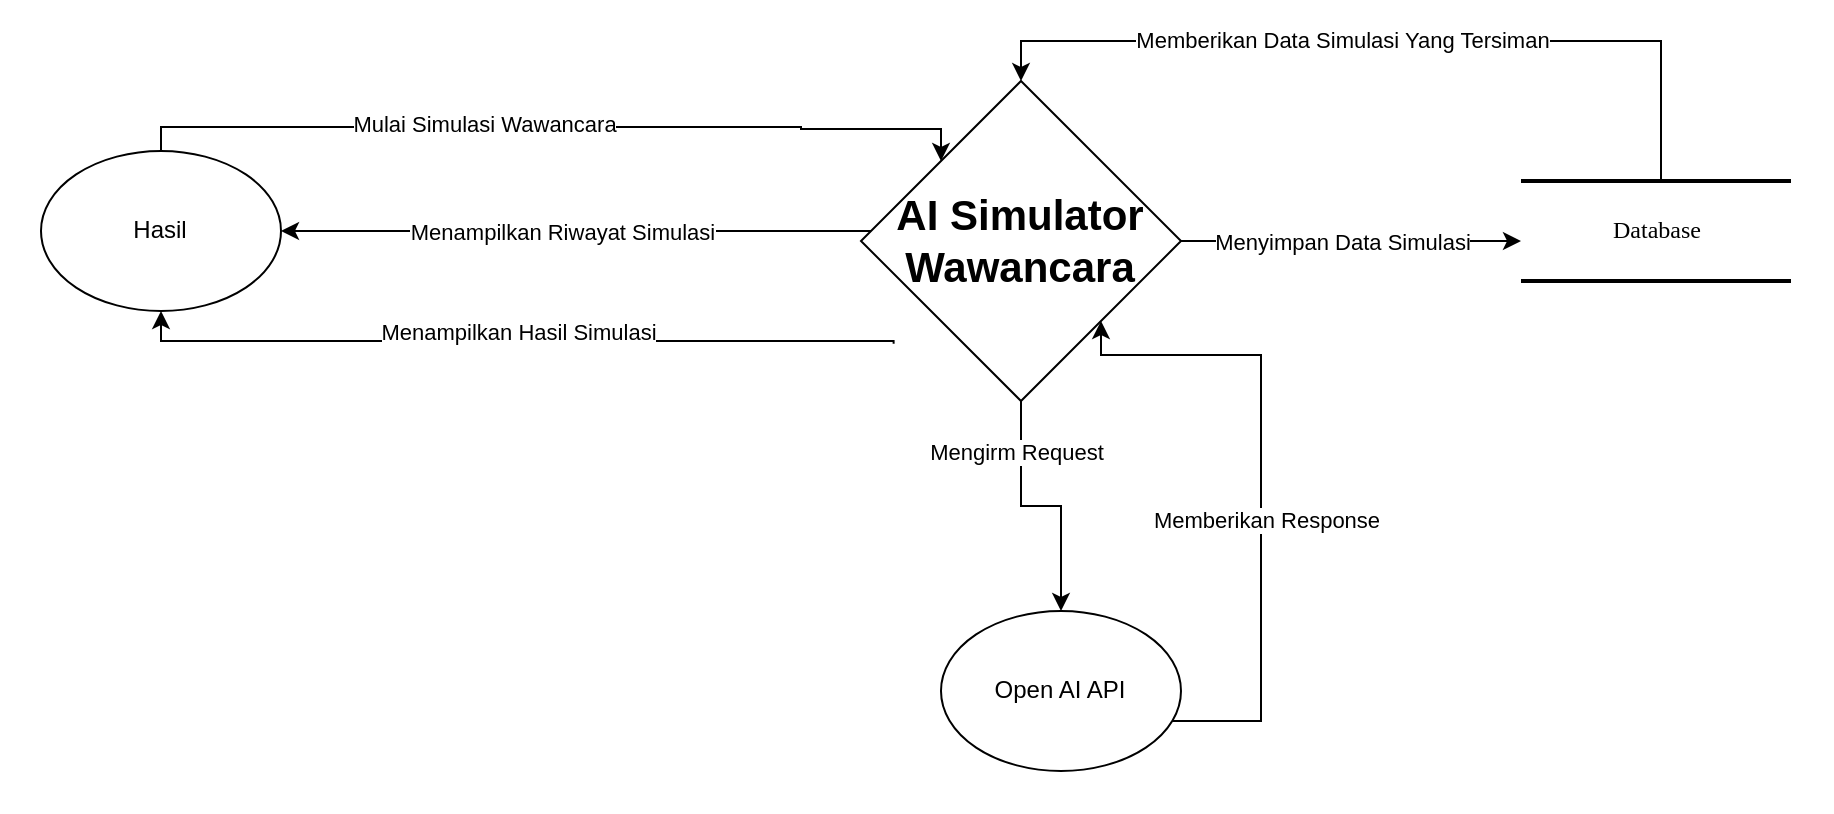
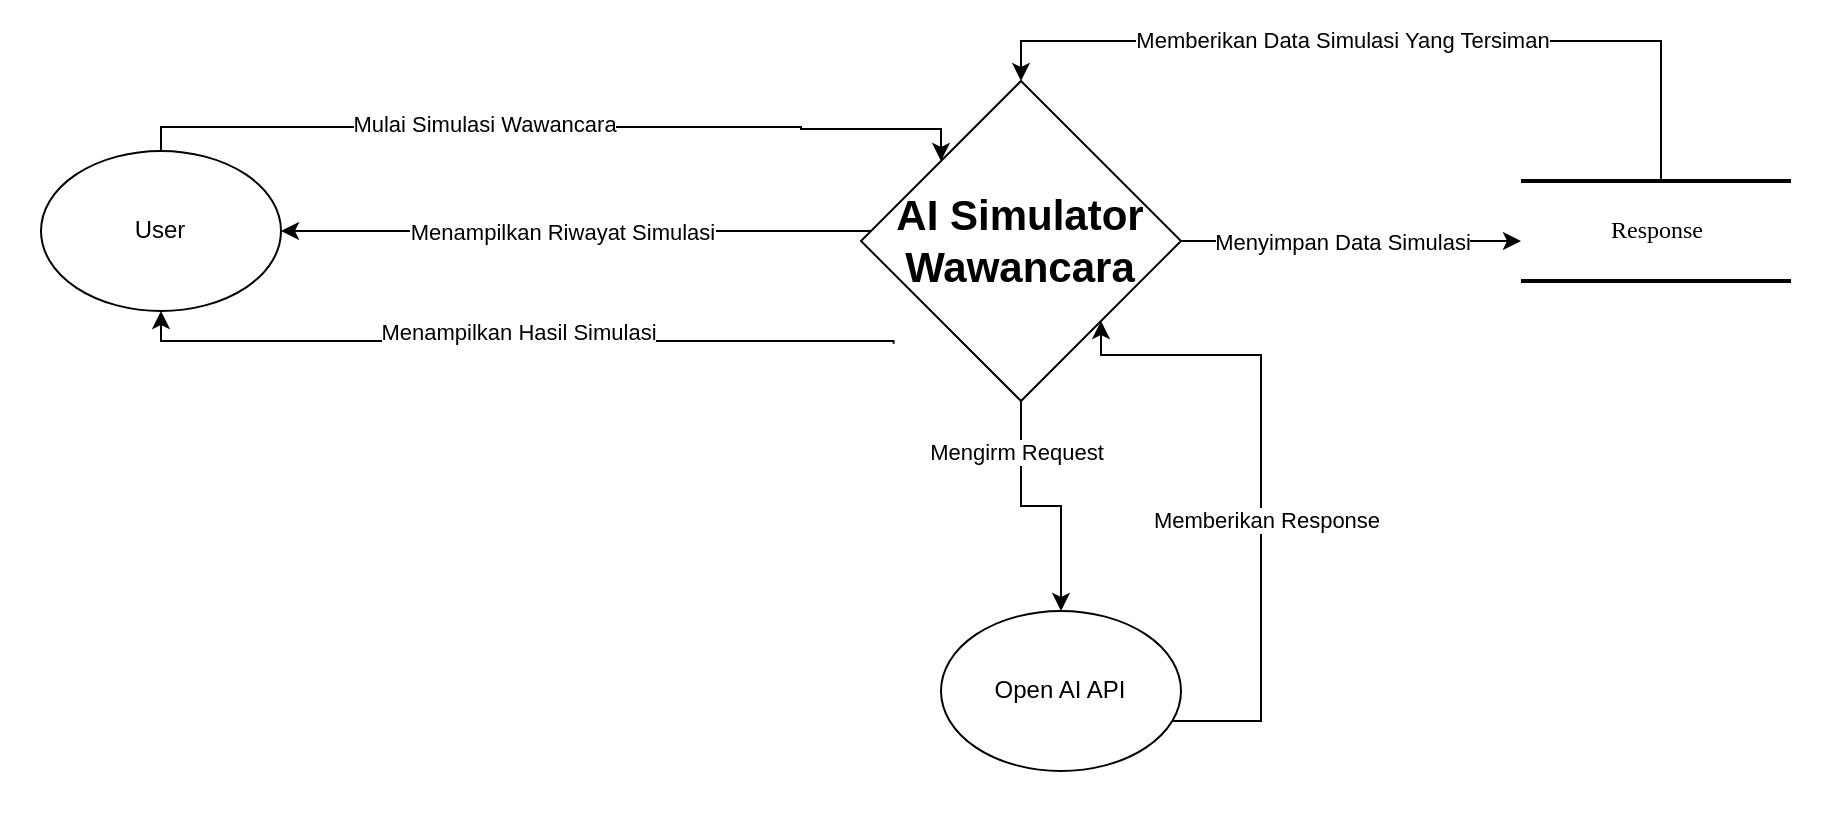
node "Hasil": label "Hasil" -> "User"
node "Database": label "Database" -> "Response"
